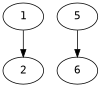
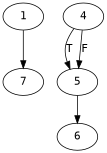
node "4": added
node "2": label "2" -> "7"
